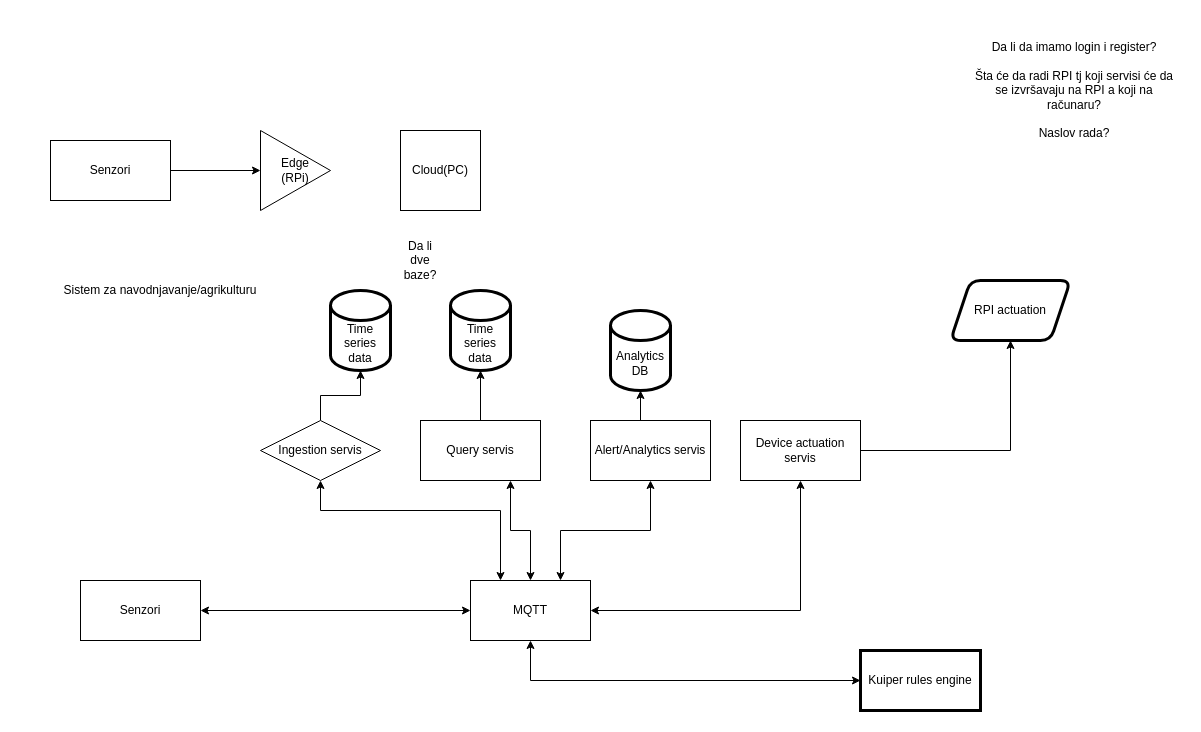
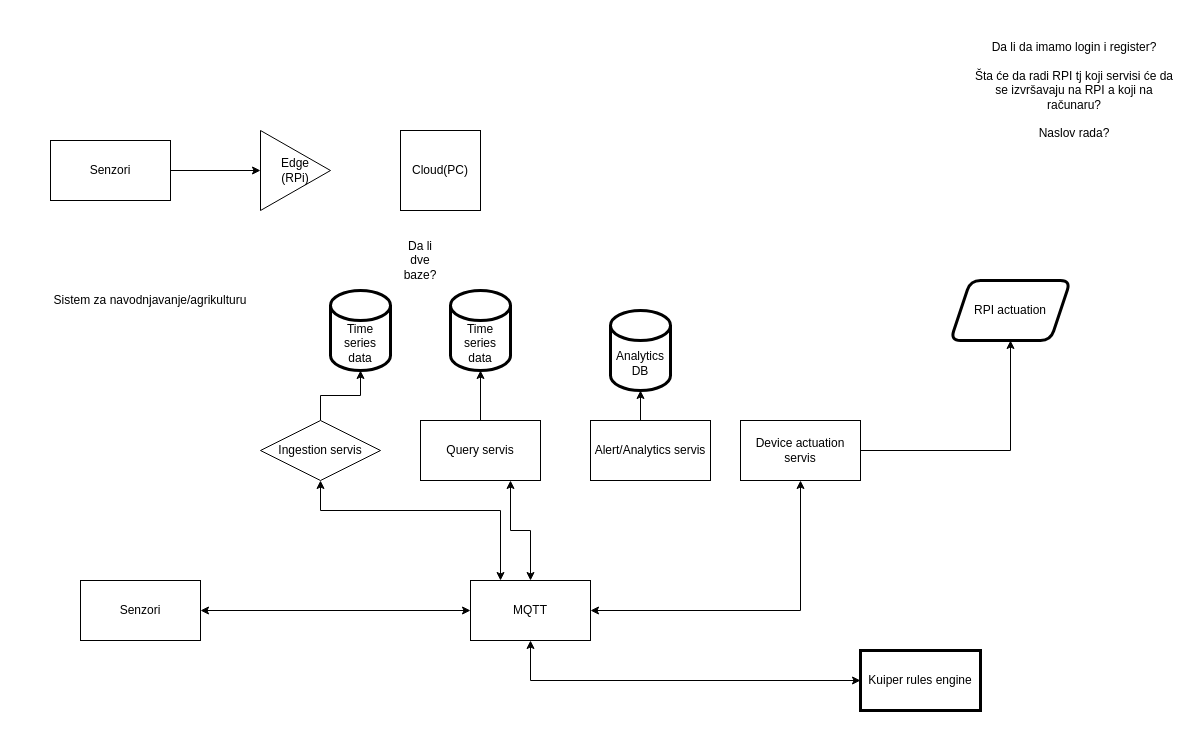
node "Sistem za navodnjavanje/agrikulturu": moved (161, 291) -> (151, 301)
edge "Alert/Analytics servis" -- "MQTT": removed
